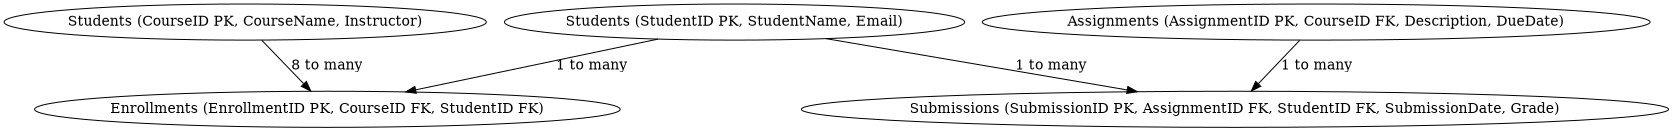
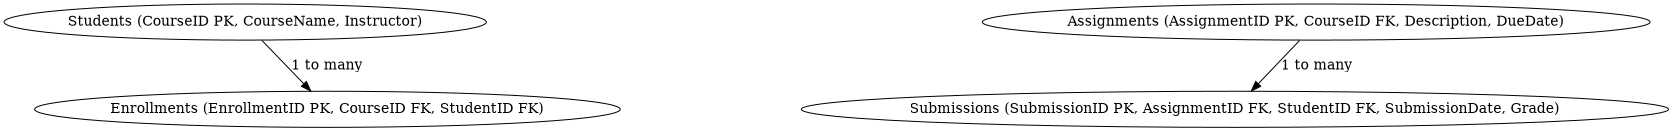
node "Students (StudentID PK, StudentName, Email)": removed
edge "Students (CourseID PK, CourseName, Instructor)" -> "Enrollments (EnrollmentID PK, CourseID FK, StudentID FK)": label "8 to many" -> "1 to many"
